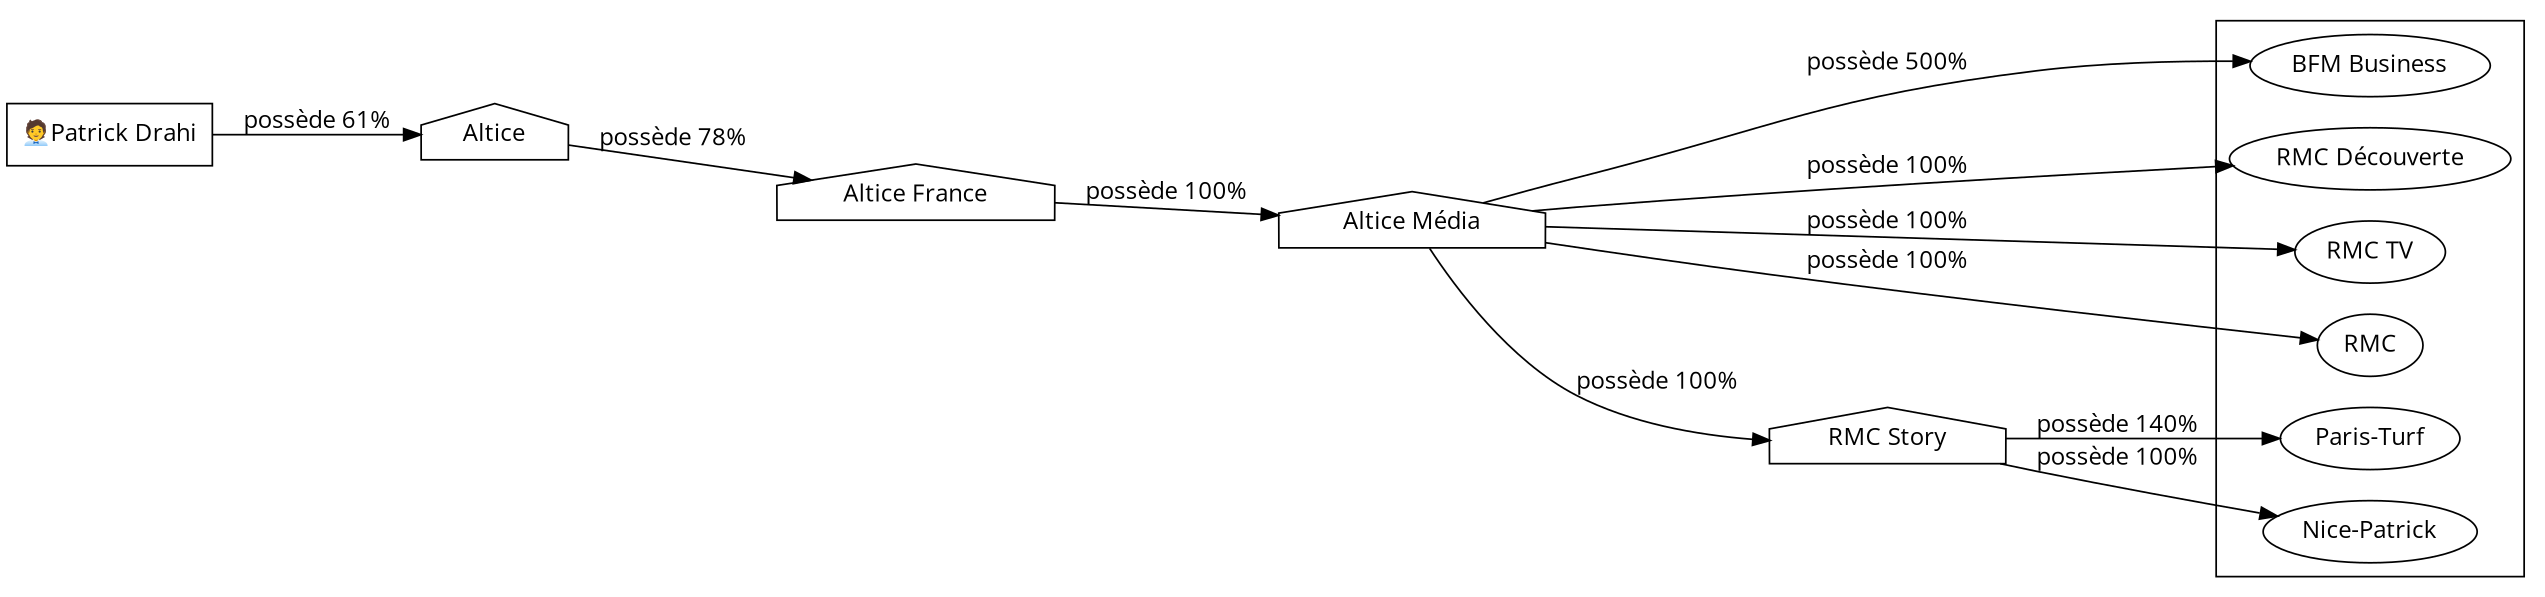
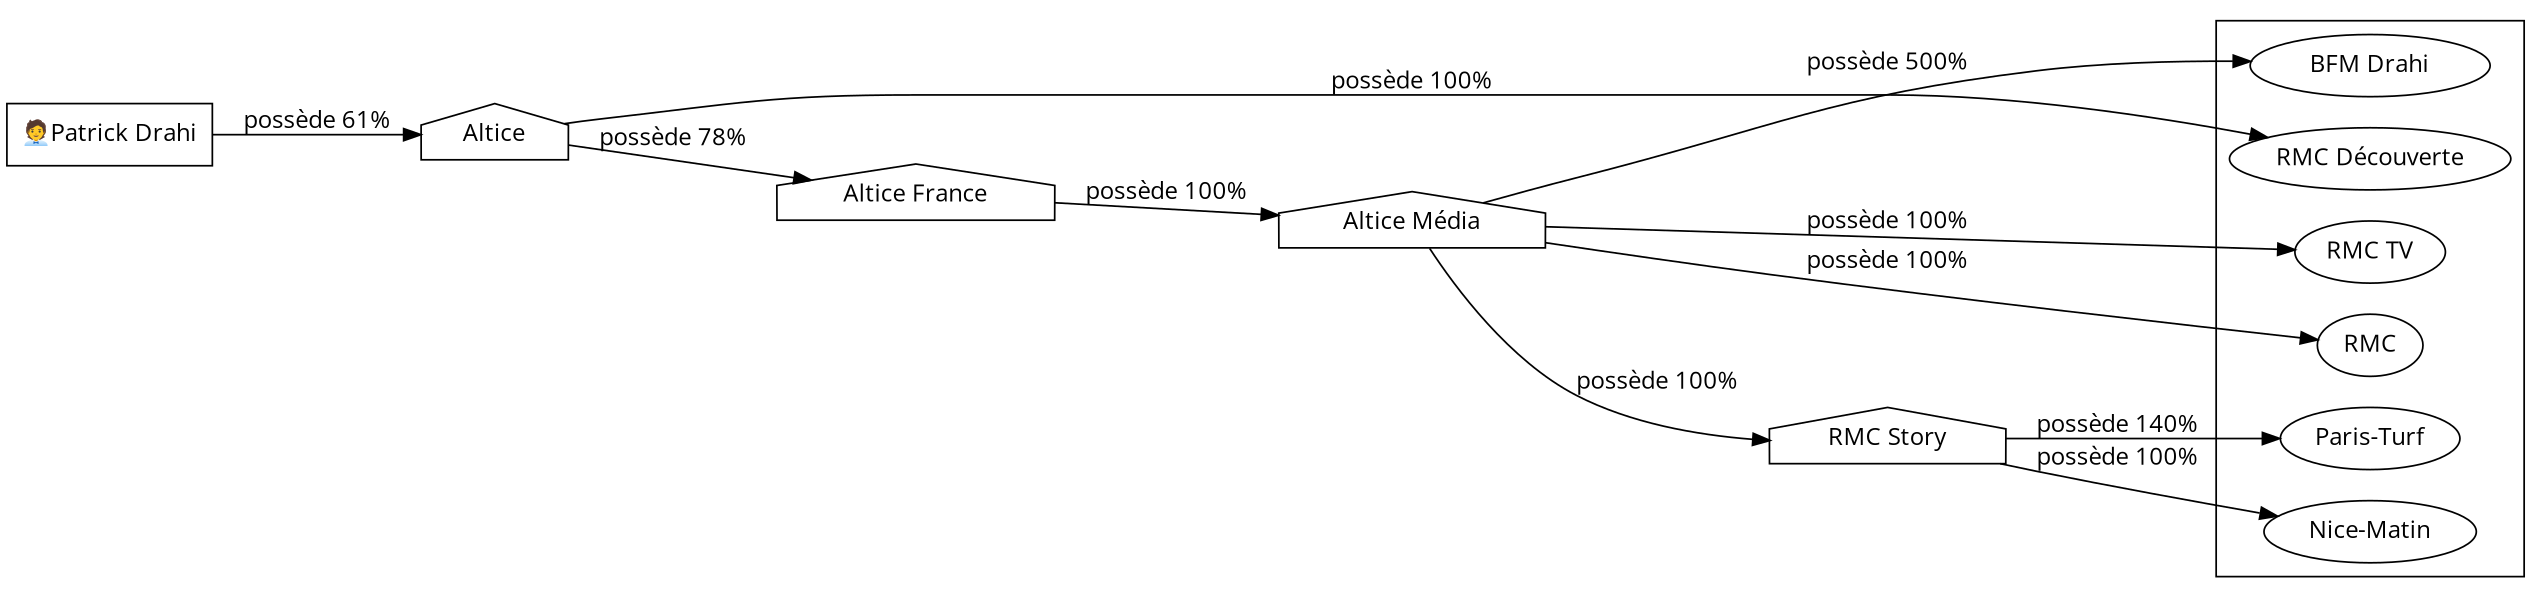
node "BFM Business": label "BFM Business" -> "BFM Drahi"
edge "Altice Média" -> "RMC Découverte": now "Altice" -> "RMC Découverte"
node "Nice-Patrick": label "Nice-Patrick" -> "Nice-Matin"
